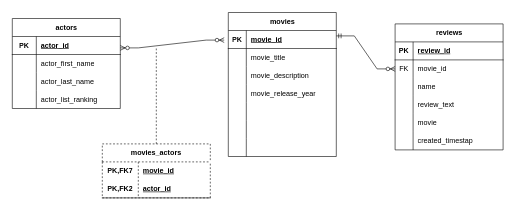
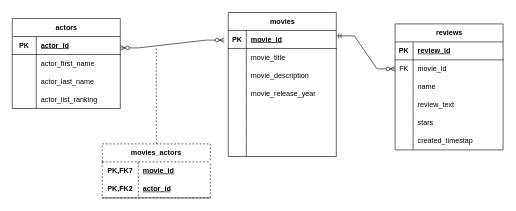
node "movie": label "movie" -> "stars"
